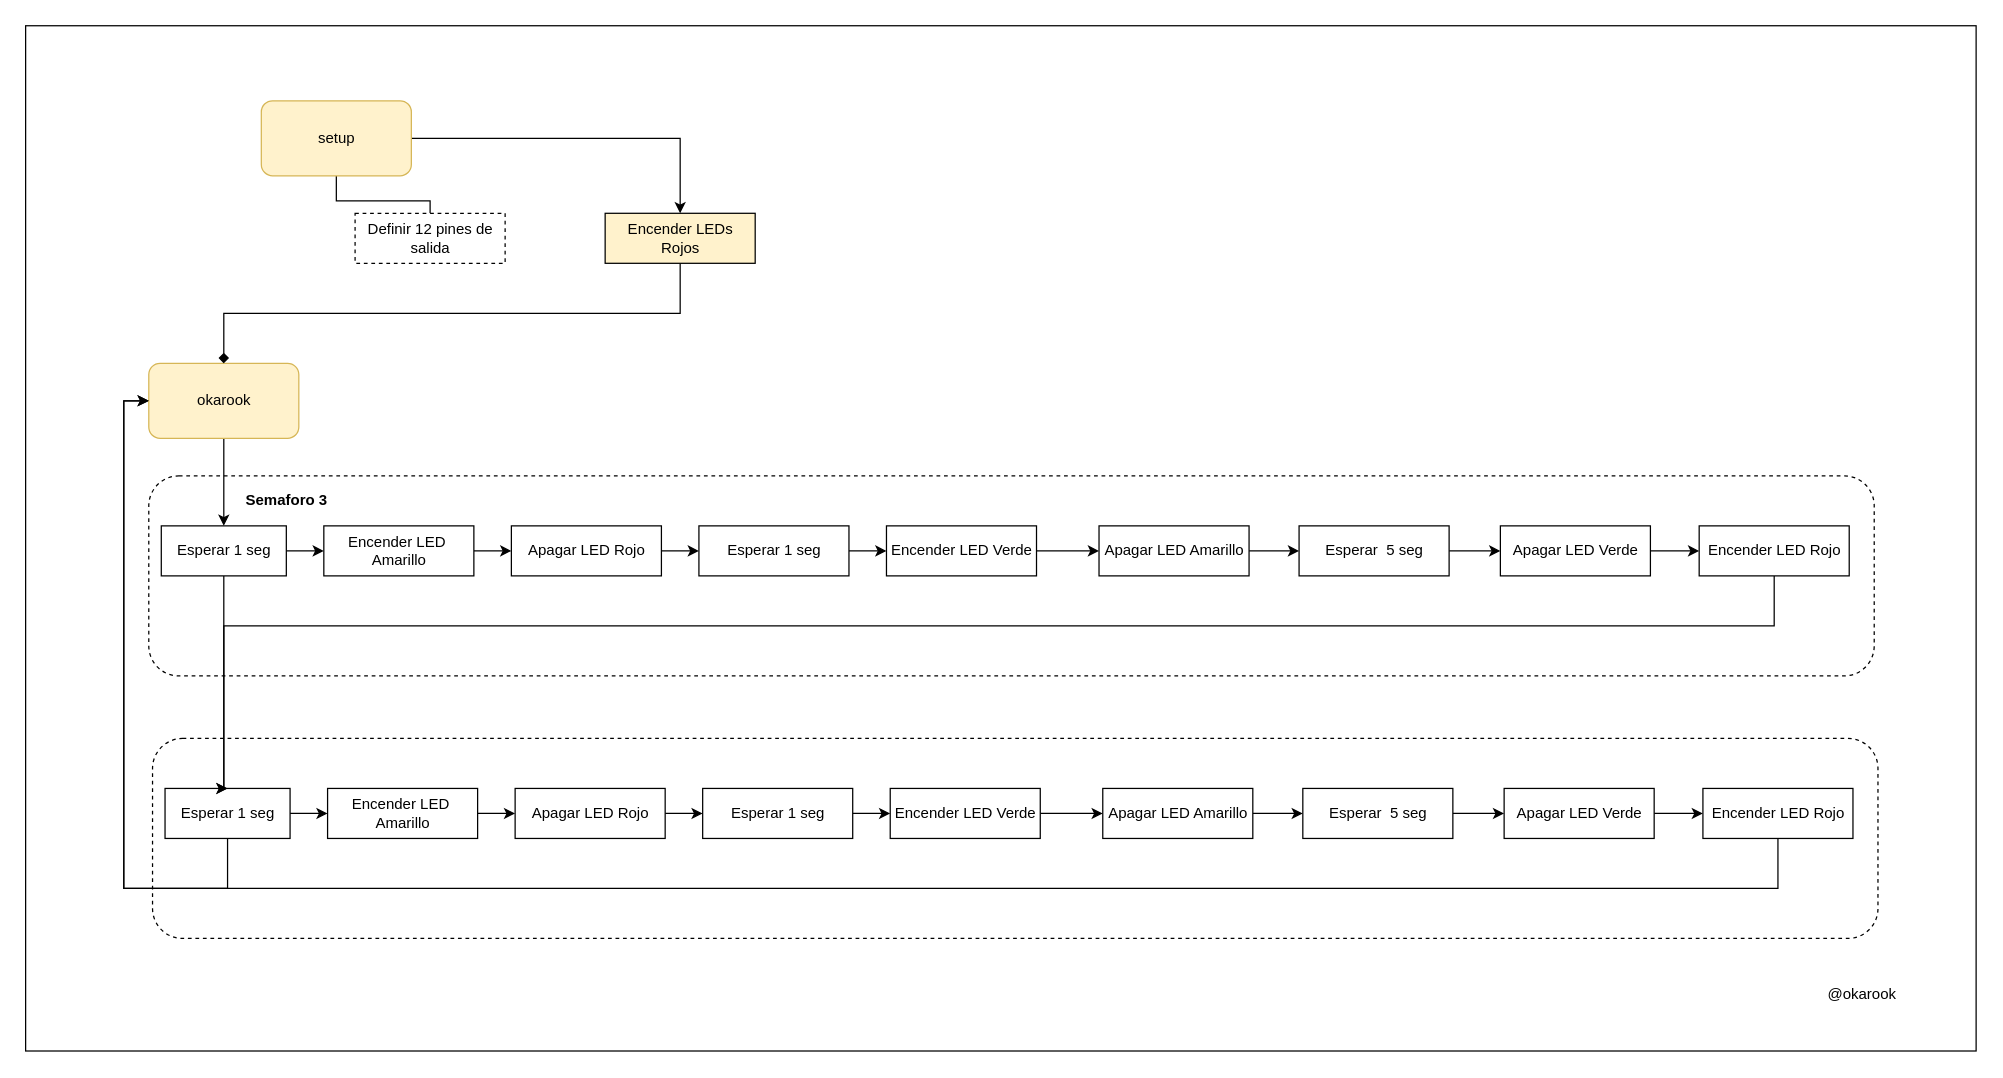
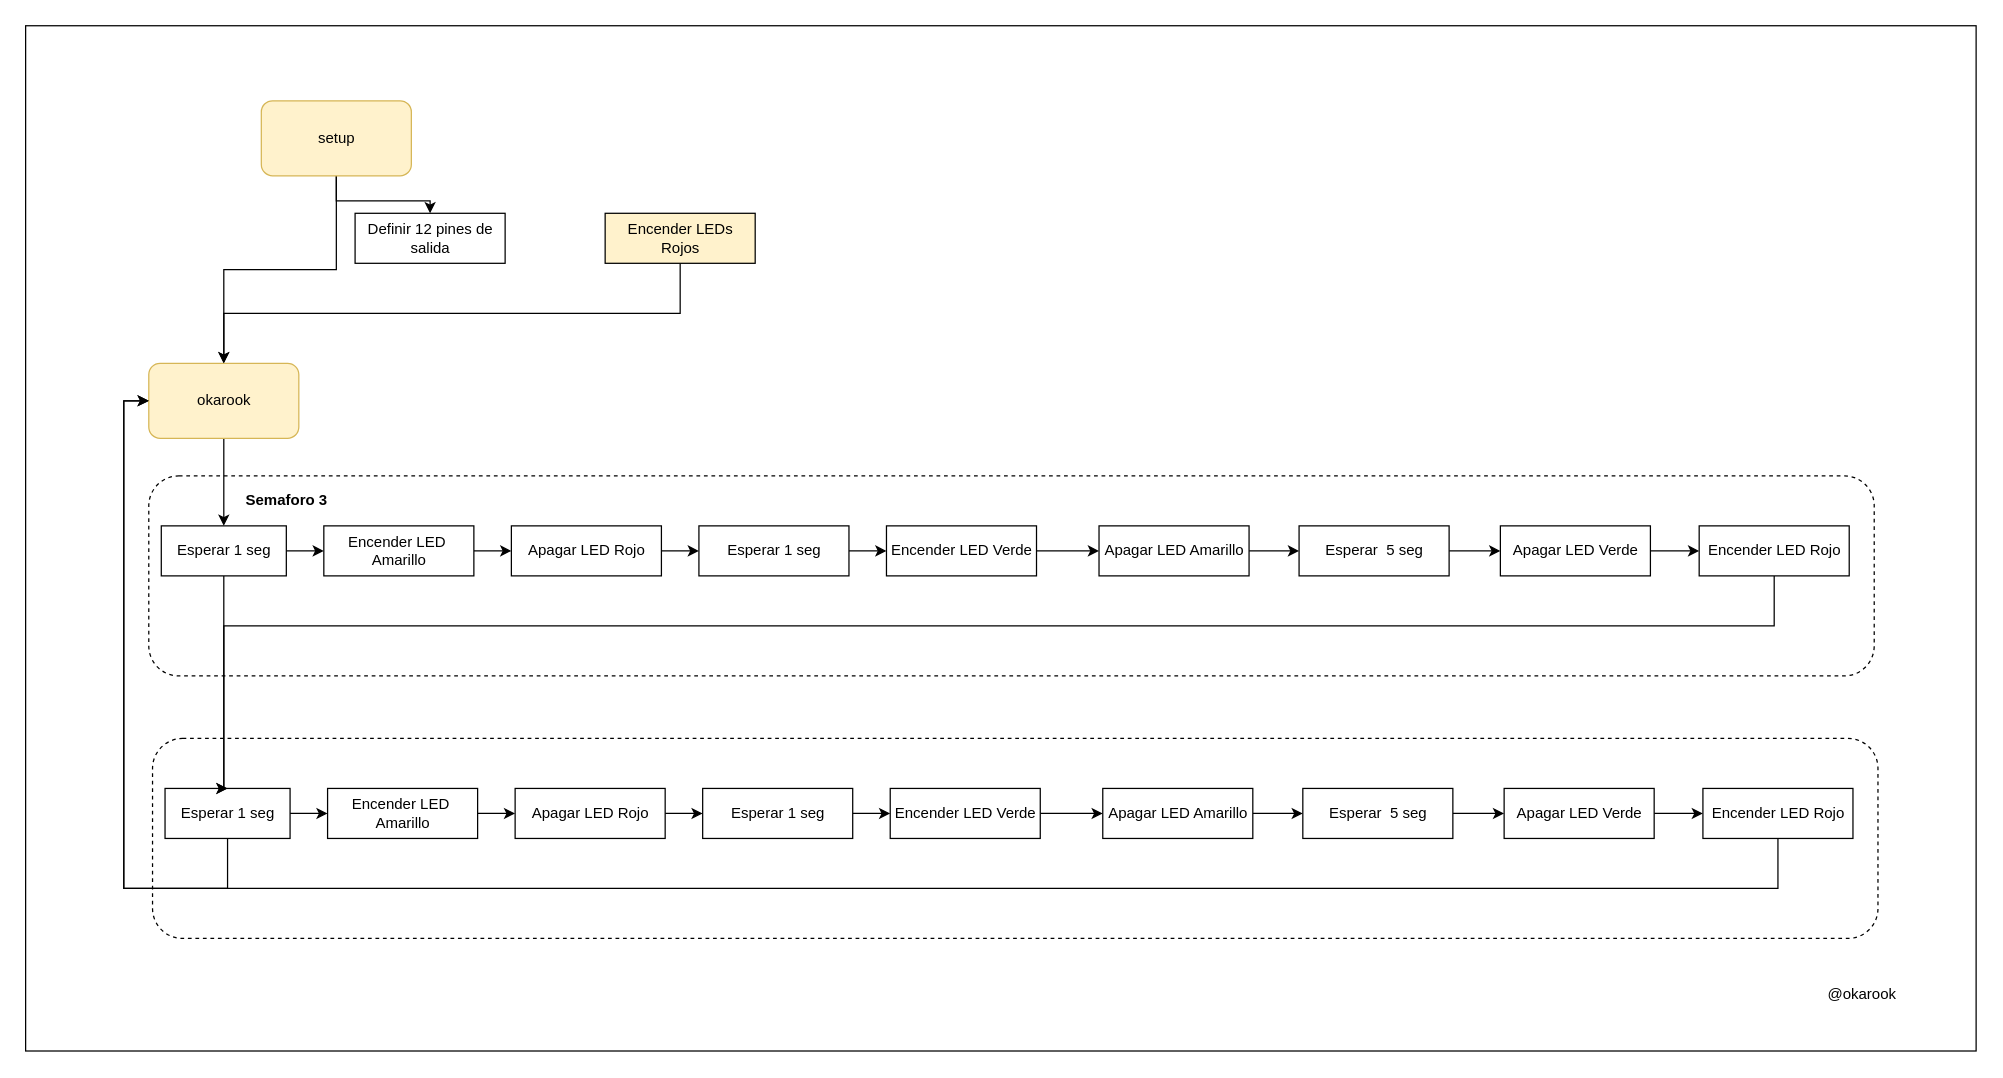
edge "setup" -> "Encender LEDs Rojos": now "setup" -> "okarook"
edge "setup" -- "Definir 12 pines de salida": arrowhead none -> classic
node "Definir 12 pines de salida": style dashed -> solid
edge "Encender LEDs Rojos" -> "okarook": arrowhead diamond -> classic
